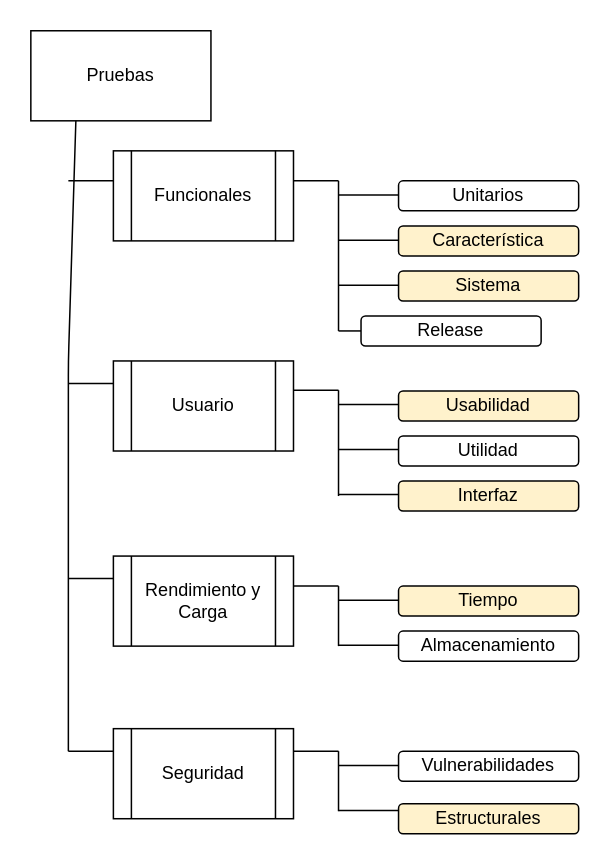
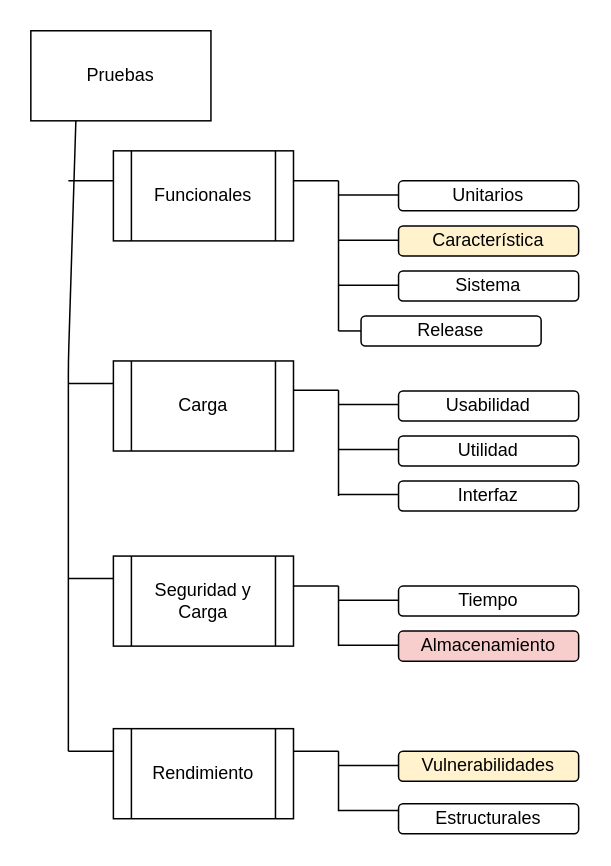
node "Sistema": fillcolor #fff2cc -> #ffffff
node "Usuario": label "Usuario" -> "Carga"
node "Usabilidad": fillcolor #fff2cc -> #ffffff
node "Interfaz": fillcolor #fff2cc -> #ffffff
node "Rendimiento y Carga": label "Rendimiento y Carga" -> "Seguridad y Carga"
node "Tiempo": fillcolor #fff2cc -> #ffffff
node "Almacenamiento": fillcolor #ffffff -> #f8cecc
node "Vulnerabilidades": fillcolor #ffffff -> #fff2cc
node "Seguridad": label "Seguridad" -> "Rendimiento"
node "Estructurales": fillcolor #fff2cc -> #ffffff
